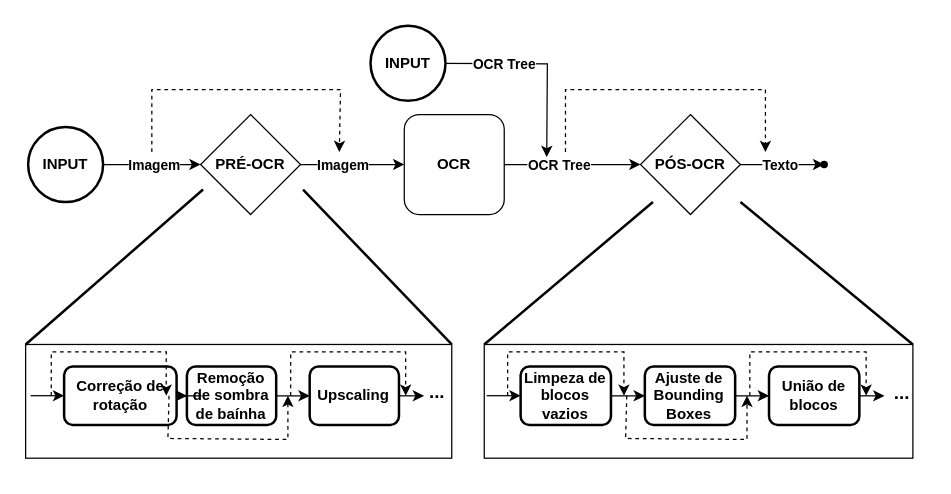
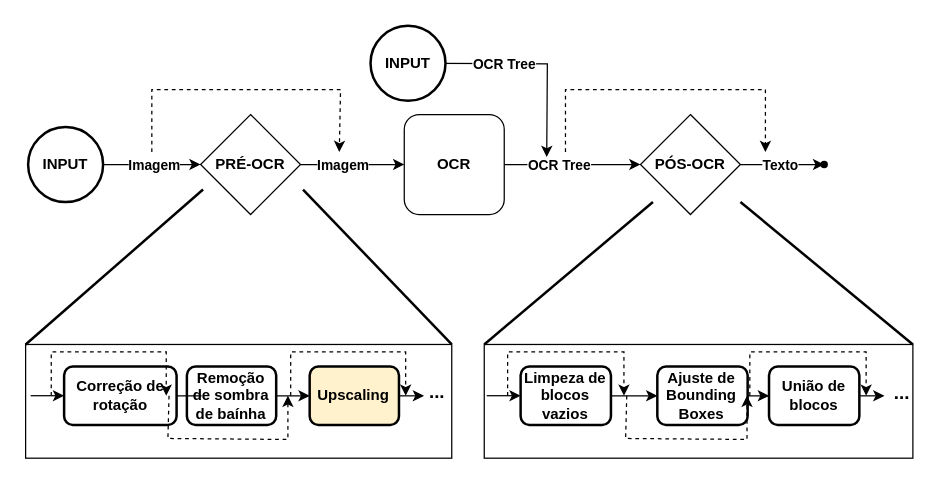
edge "Correção de rotação" -> "Remoção de sombra de baínha": arrowhead classic -> none
node "Upscaling": fillcolor #ffffff -> #fff2cc
node "Ajuste de Bounding Boxes": moved (690, 396) -> (703, 396)
